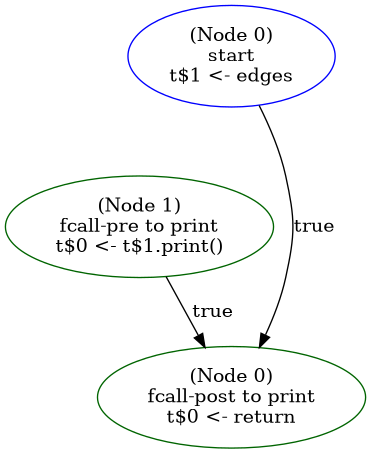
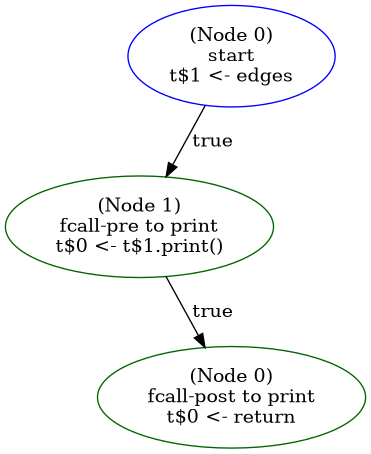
edge "(Node 0) start t$1 <- edges" -> "(Node 0) fcall-post to print t$0 <- return": now "(Node 0) start t$1 <- edges" -> "(Node 1) fcall-pre to print t$0 <- t$1.print()"
